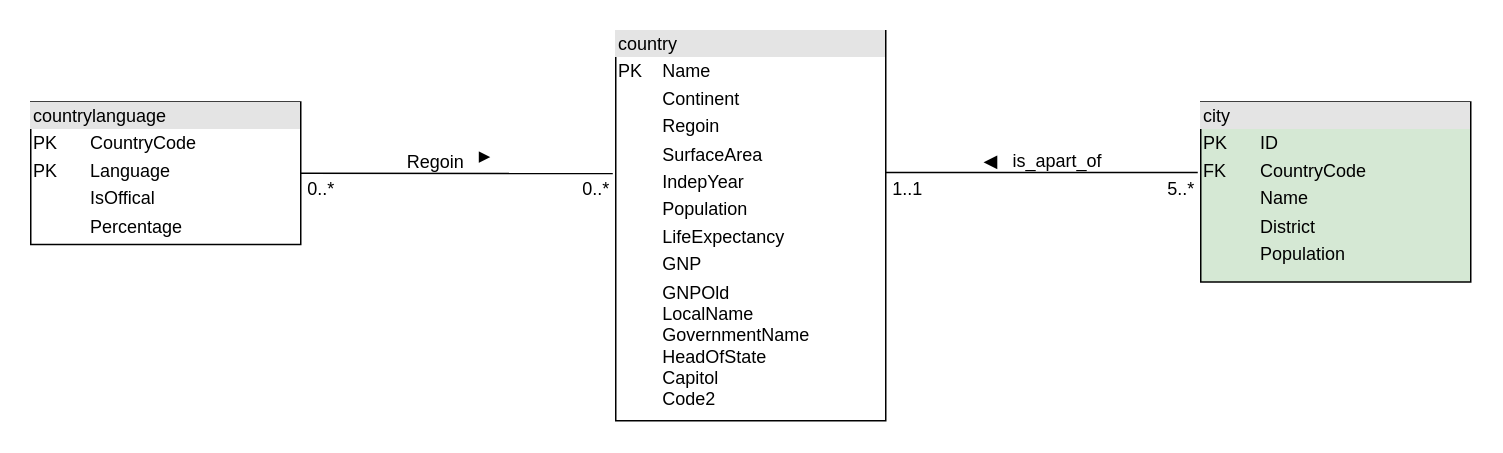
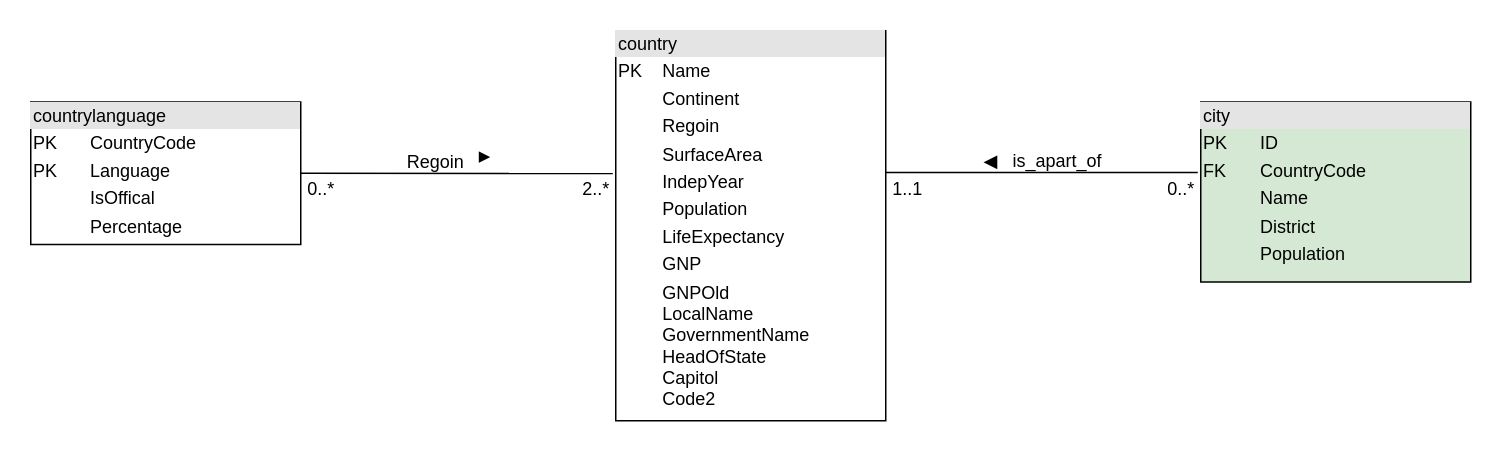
node "0..* 0..*": label "0..* 0..*" -> "0..* 2..*"
node "1..1 5..*": label "1..1 5..*" -> "1..1 0..*"
